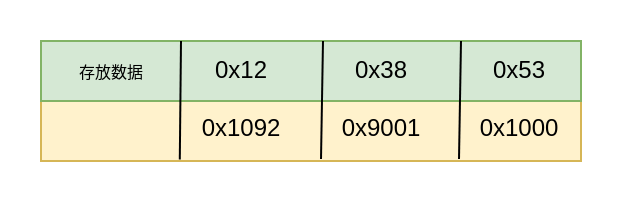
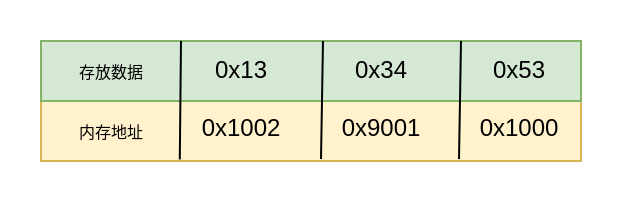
node "0x12": label "0x12" -> "0x13"
node "0x38": label "0x38" -> "0x34"
node "0x1092": label "0x1092" -> "0x1002"
node "内存地址": added
